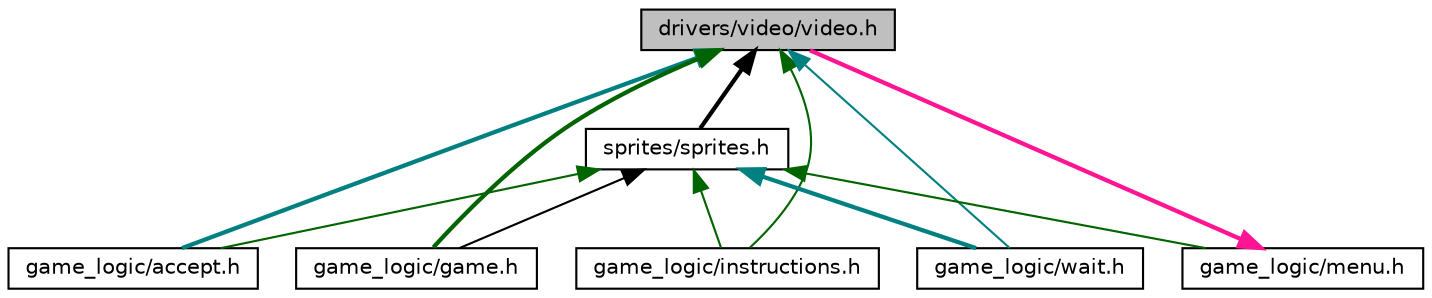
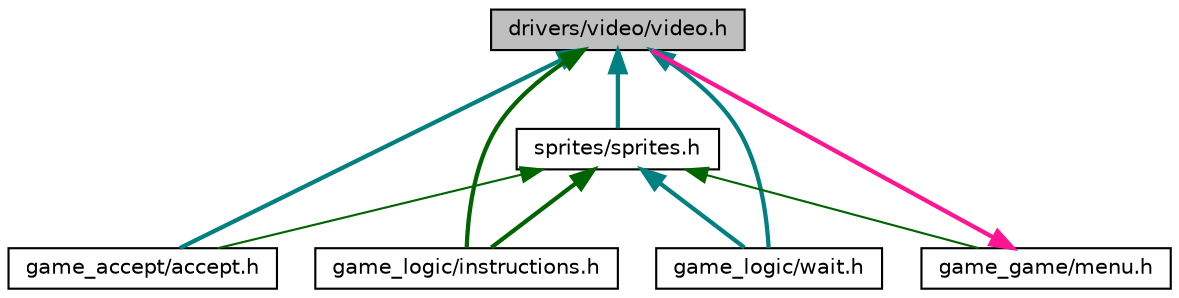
edge "sprites/sprites.h" -> "drivers/video/video.h": color black -> teal
edge "game_logic/wait.h" -> "drivers/video/video.h": style solid -> bold
edge "game_logic/instructions.h" -> "drivers/video/video.h": style solid -> bold
edge "game_logic/instructions.h" -> "sprites/sprites.h": style solid -> bold
node "game_logic/accept.h": label "game_logic/accept.h" -> "game_accept/accept.h"
node "game_logic/game.h": removed
node "game_logic/menu.h": label "game_logic/menu.h" -> "game_game/menu.h"
